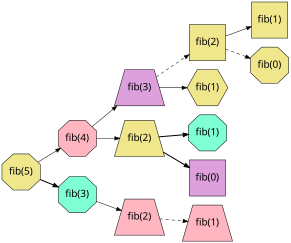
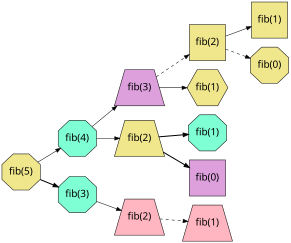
node "fib(4)": fillcolor lightpink -> aquamarine
